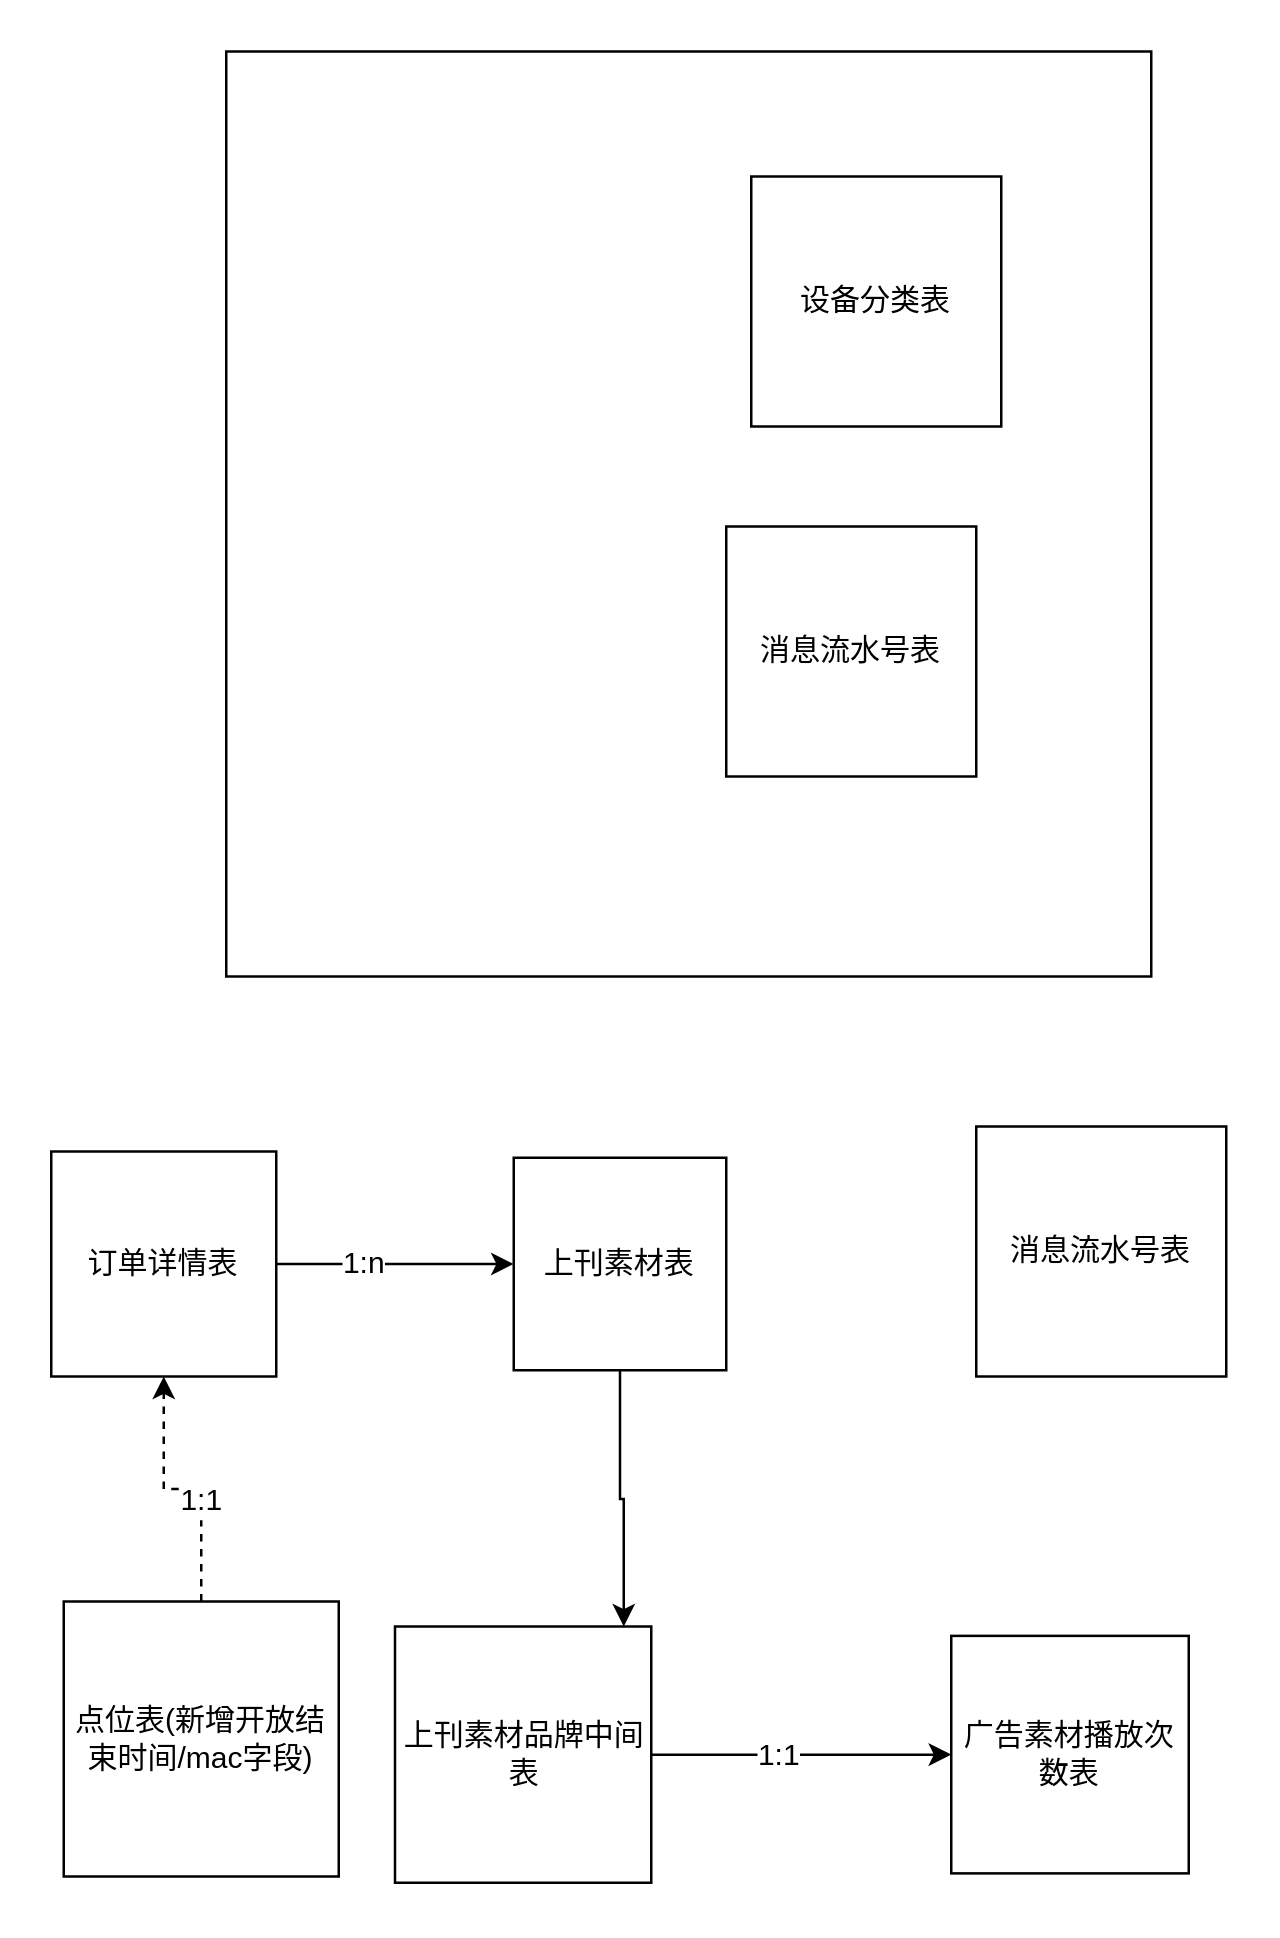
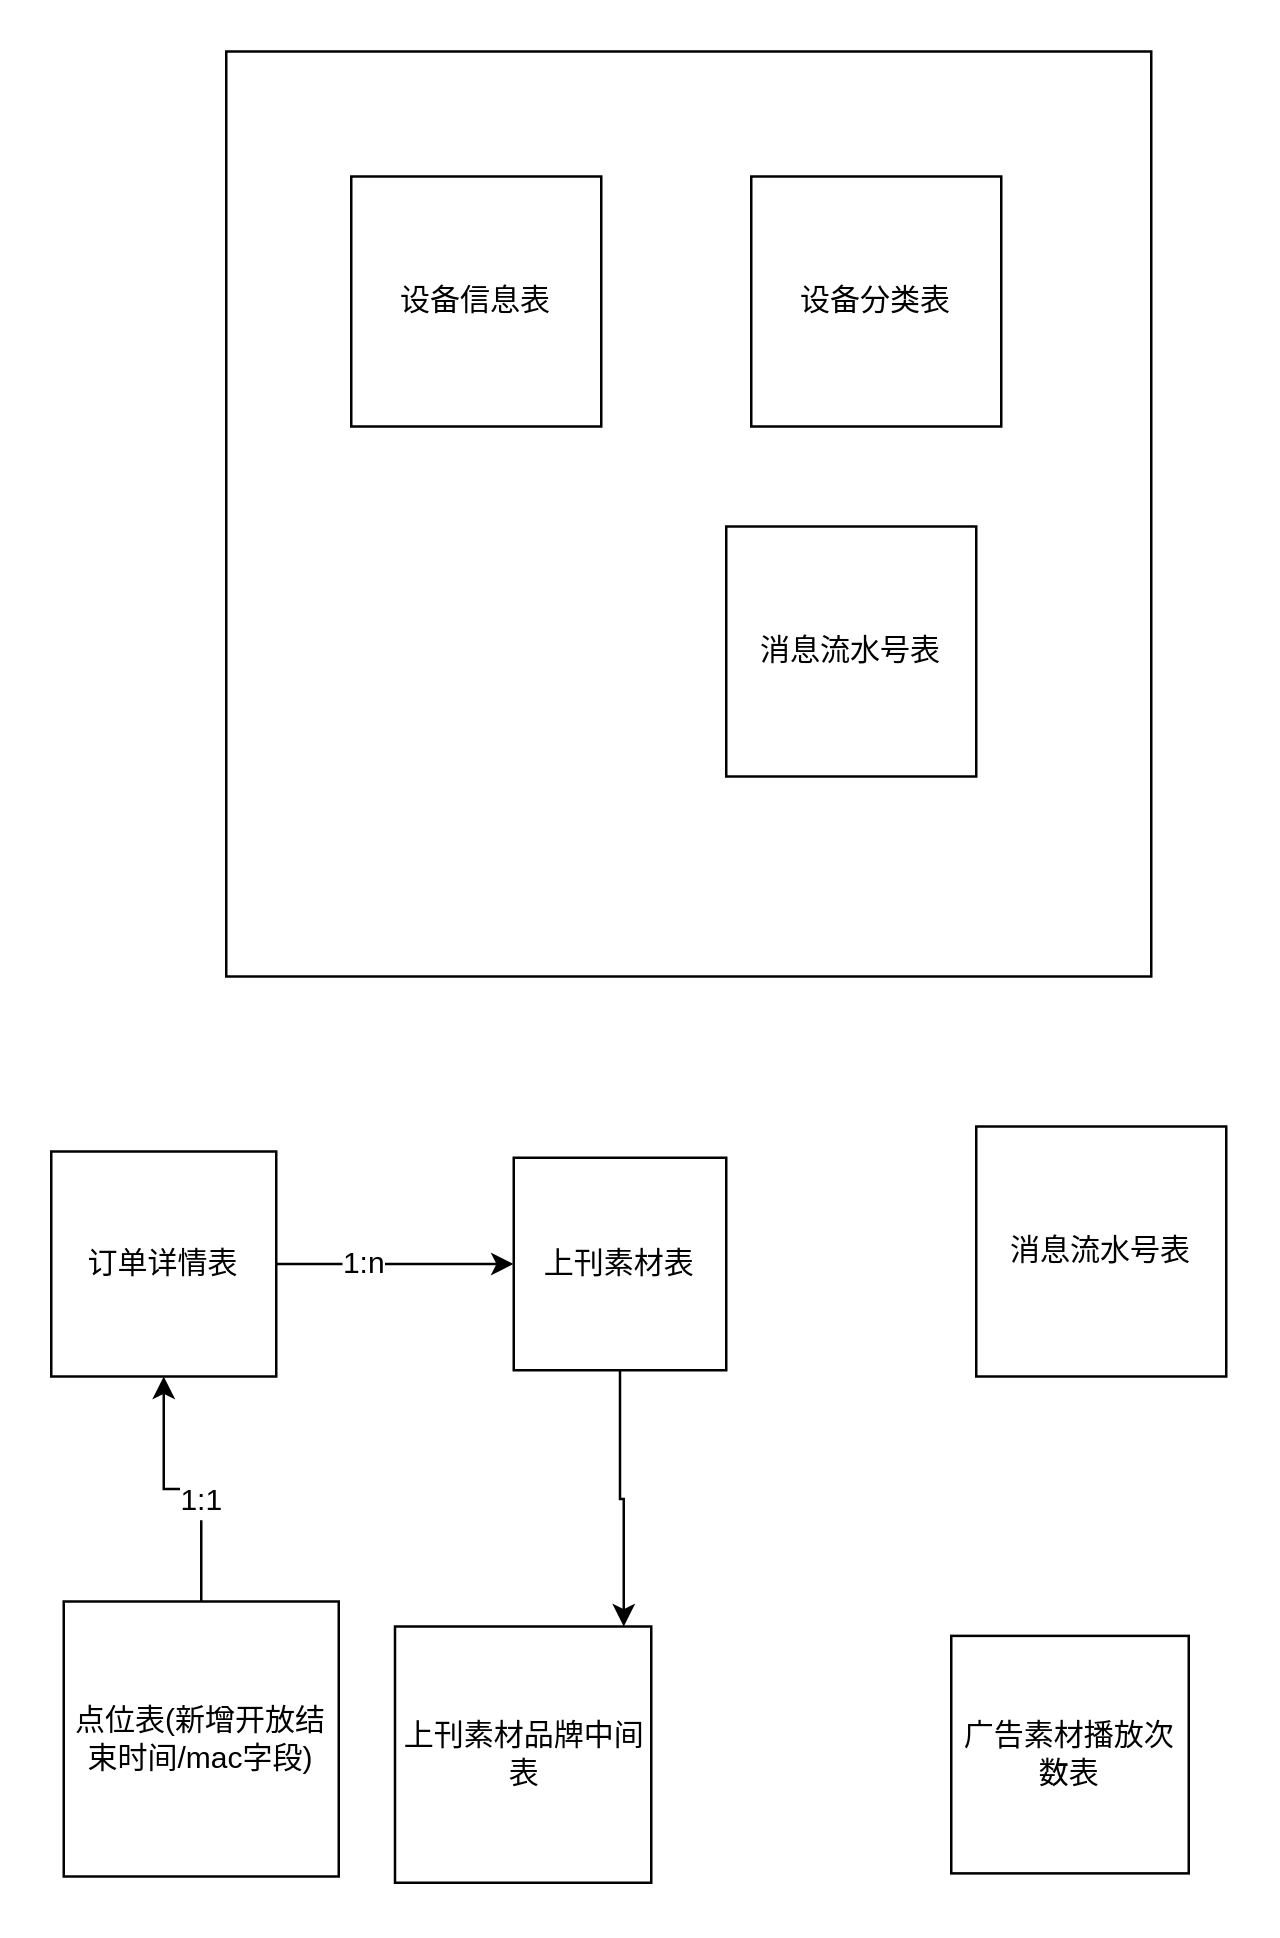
node "设备信息表": added
edge "点位表(新增开放结束时间/mac字段)" -> "订单详情表": style dashed -> solid
edge "上刊素材品牌中间表" -> "广告素材播放次数表": removed, label "1:1"
